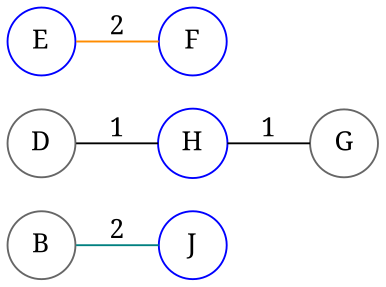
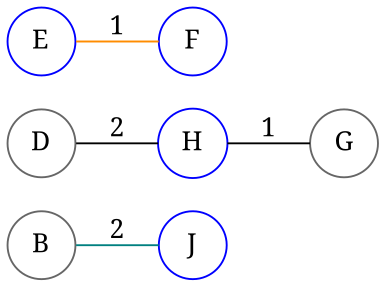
edge "E" -- "F": label "2" -> "1"
edge "D" -- "H": label "1" -> "2"
